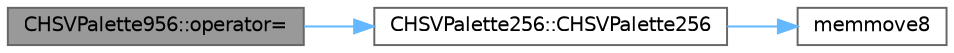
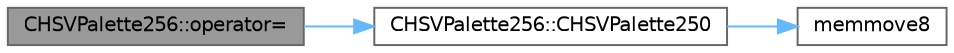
node "CHSVPalette956::operator=": label "CHSVPalette956::operator=" -> "CHSVPalette256::operator="
node "CHSVPalette256::CHSVPalette256": label "CHSVPalette256::CHSVPalette256" -> "CHSVPalette256::CHSVPalette250"
